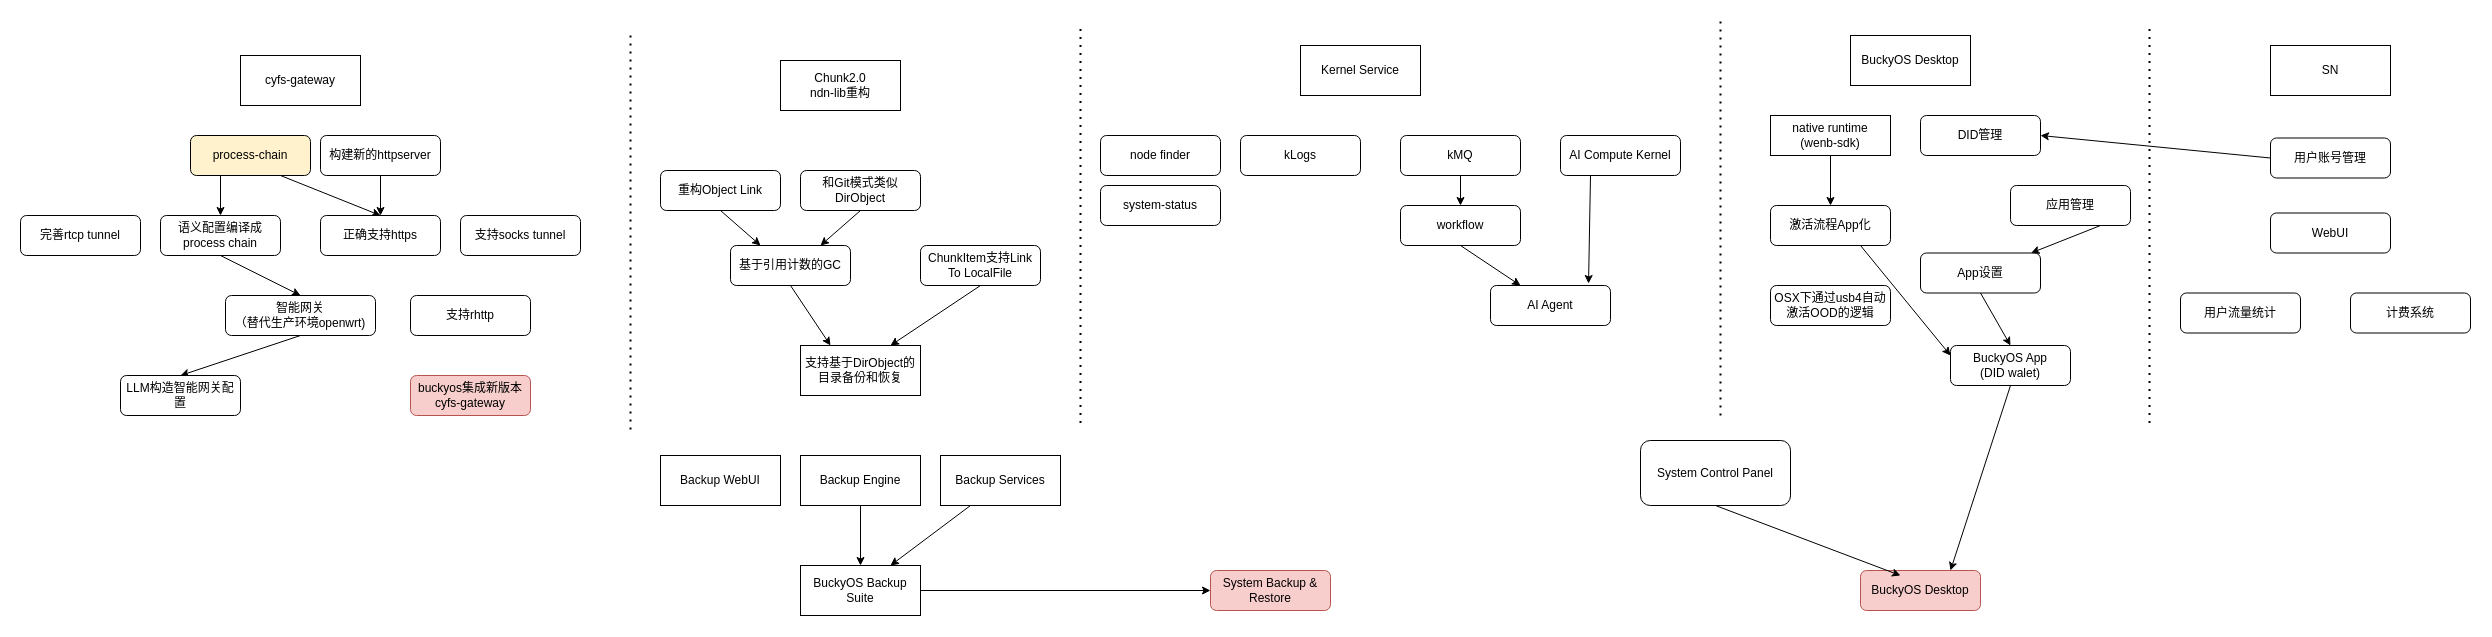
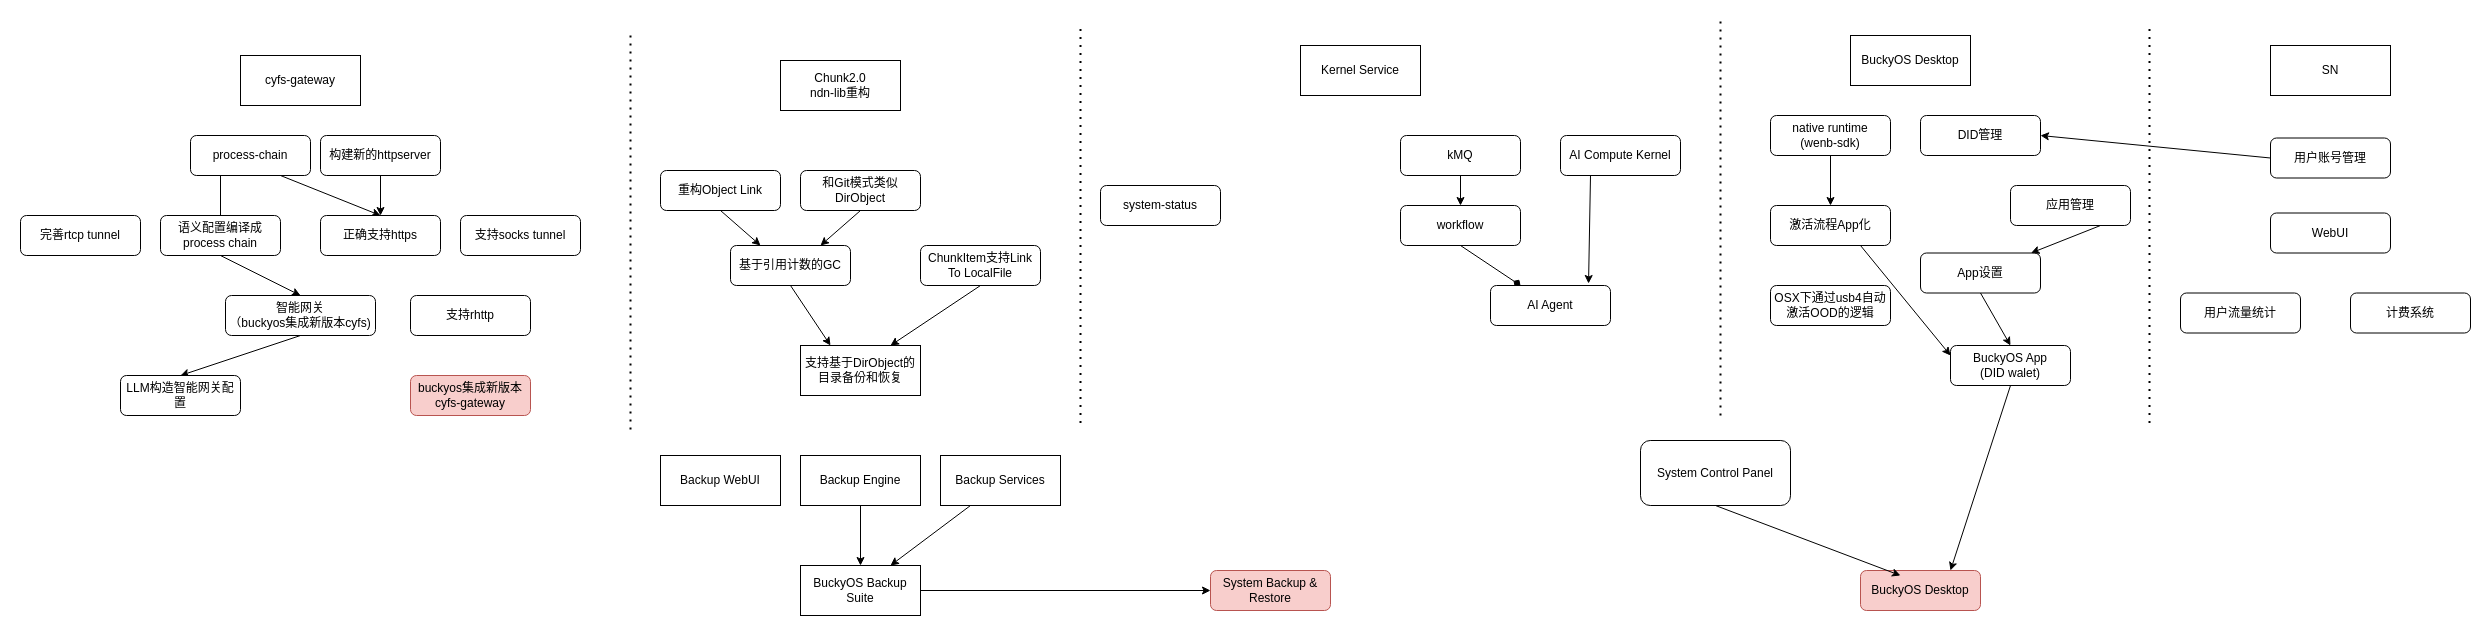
node "native runtime (wenb-sdk)": shape rectangle -> rounded rectangle
node "process-chain": fillcolor #fff2cc -> #ffffff
node "node finder": removed
node "kLogs": removed
edge "process-chain" -> "语义配置编译成process chain": arrowhead classic -> none
edge "workflow" -> "AI Agent": arrowhead classic -> diamond
node "智能网关 （替代生产环境openwrt)": label "智能网关 （替代生产环境openwrt)" -> "智能网关 （buckyos集成新版本cyfs)"
